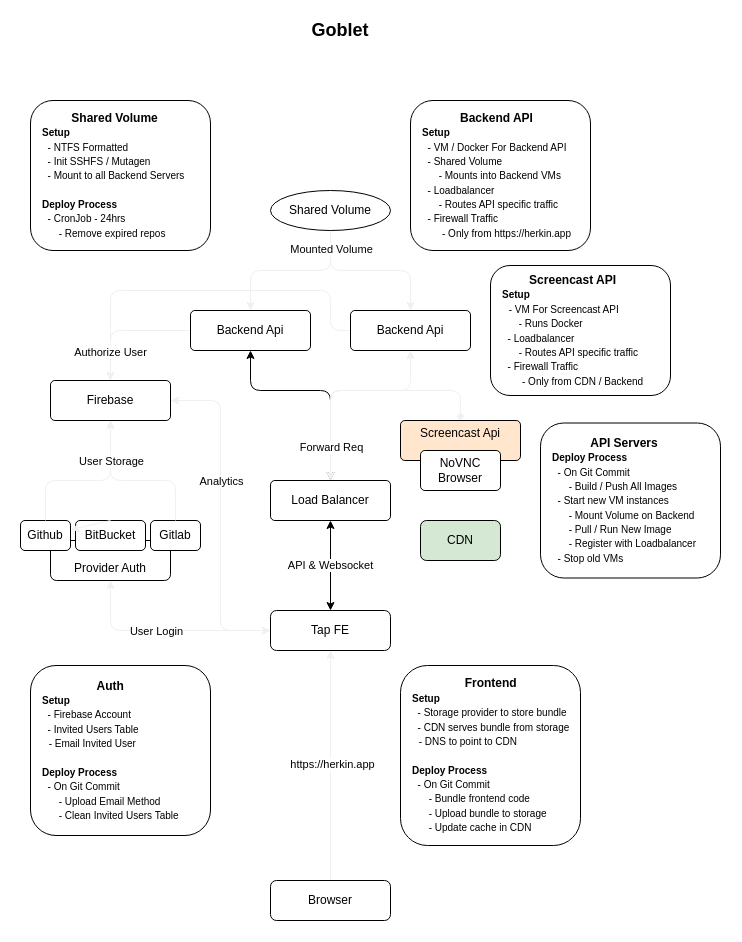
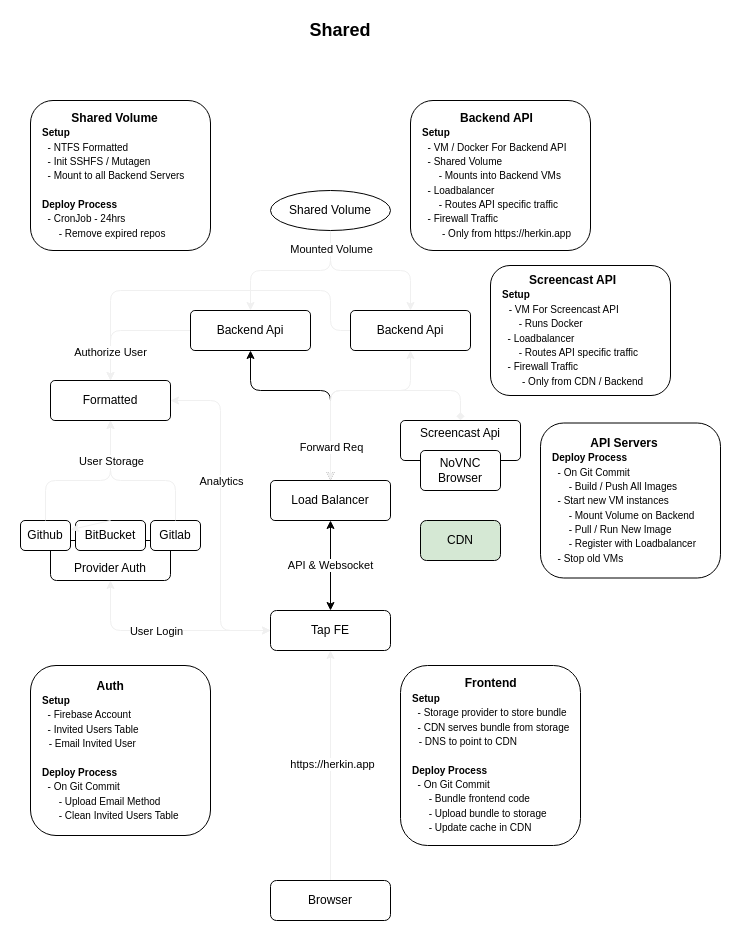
node "Goblet": label "Goblet" -> "Shared"
node "Firebase": label "Firebase" -> "Formatted"
node "Screencast Api": fillcolor #ffe6cc -> #ffffff
